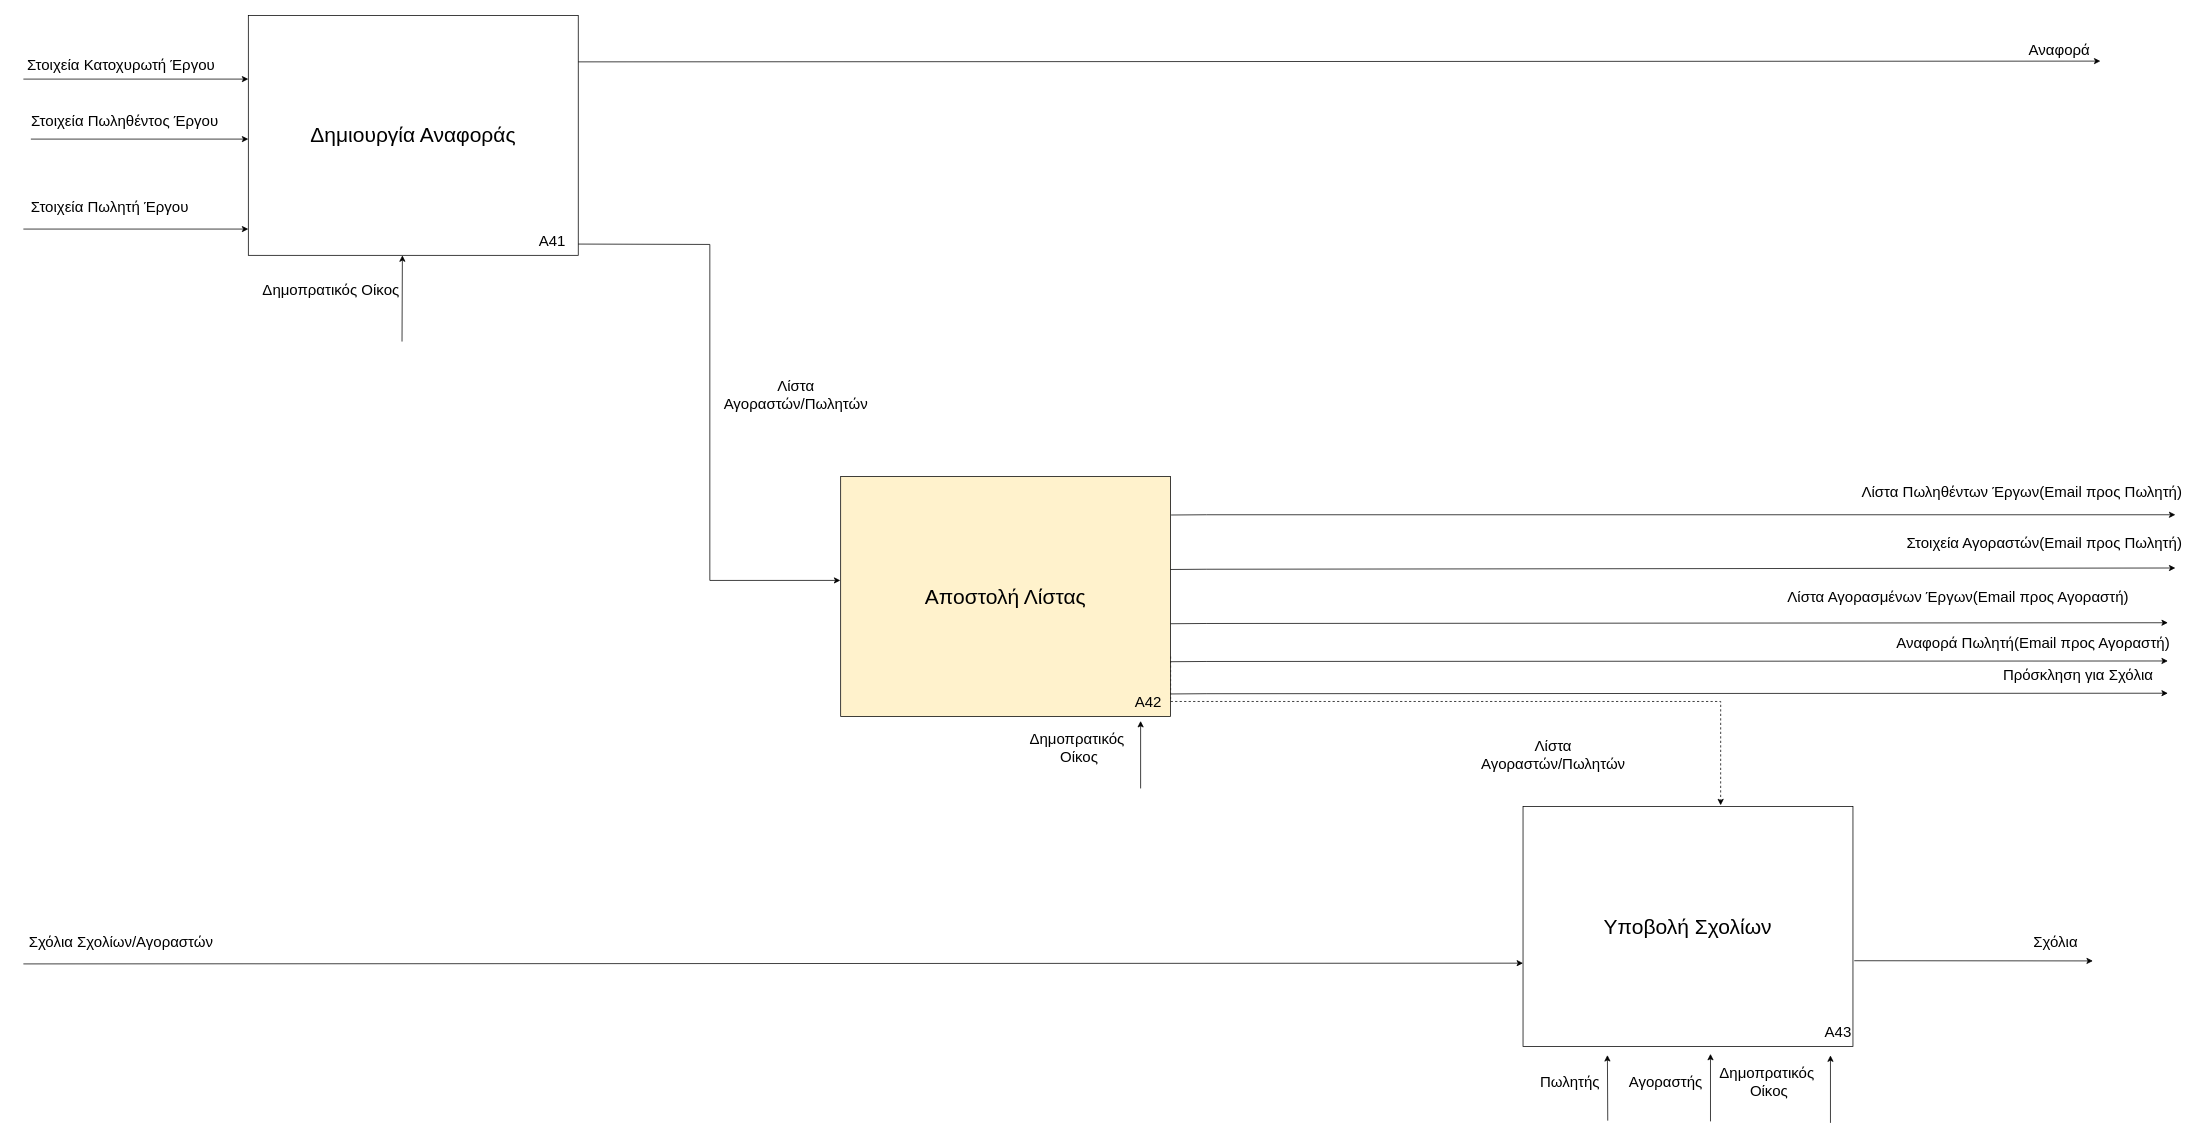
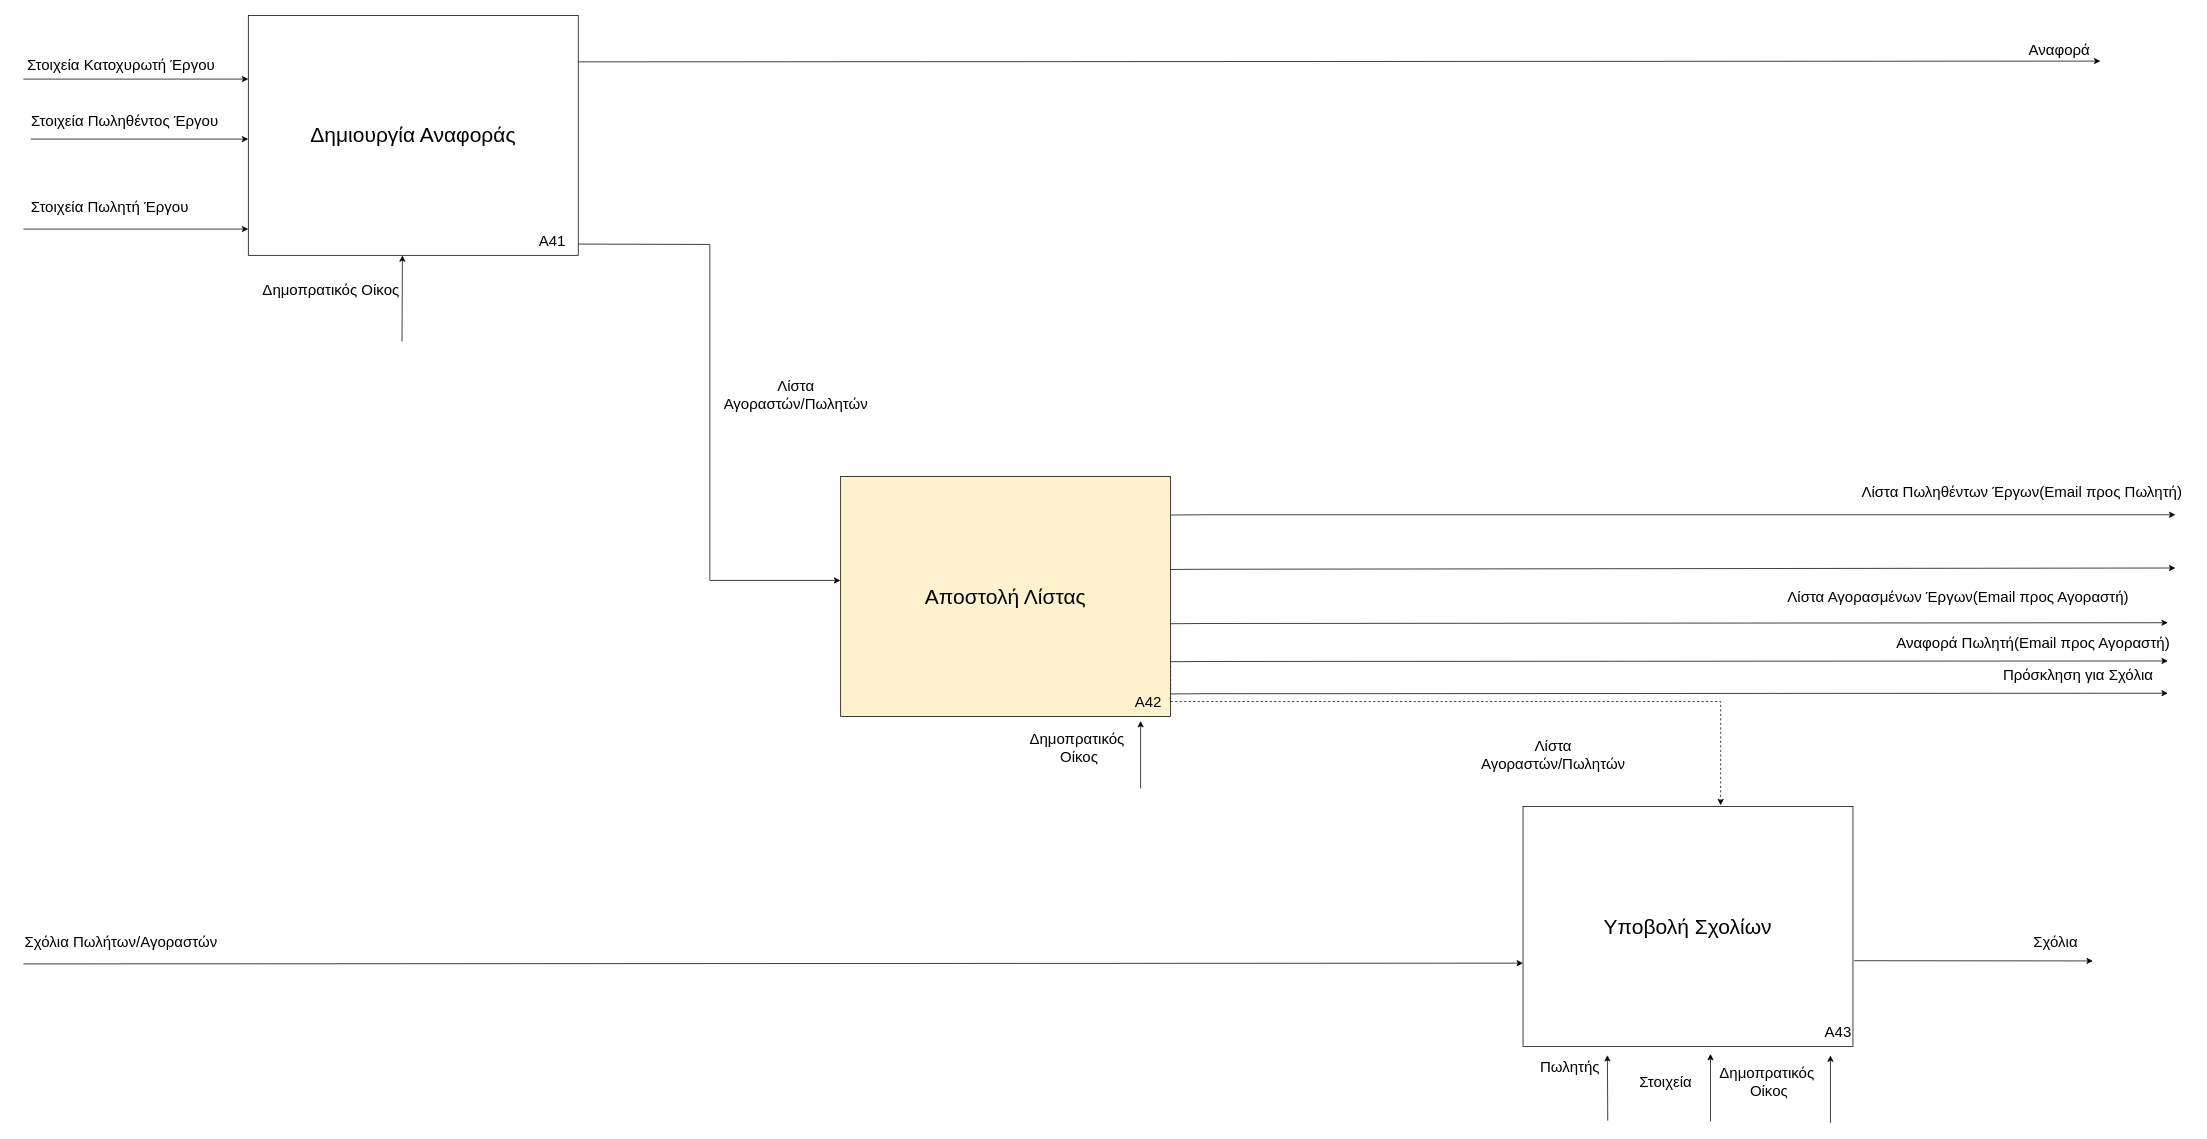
node "Στοιχεία Αγοραστών(Email προς Πωλητή)": removed
node "Σχόλια Σχολίων/Αγοραστών": label "Σχόλια Σχολίων/Αγοραστών" -> "Σχόλια Πωλήτων/Αγοραστών"
node "Πωλητής": moved (1572, 1081) -> (1572, 1066)
node "Αγοραστής": label "Αγοραστής" -> "Στοιχεία"
